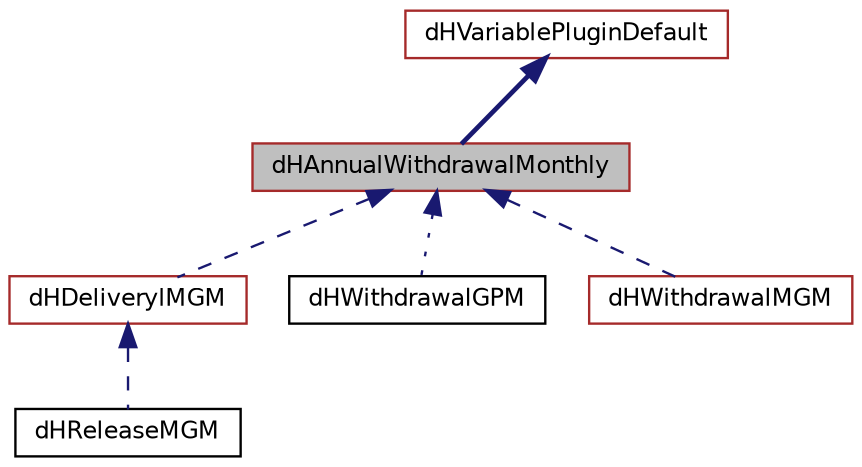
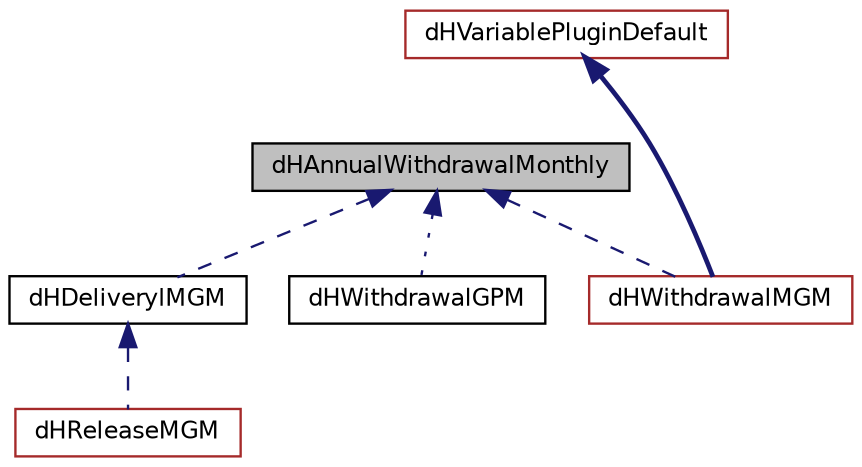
edge "dHAnnualWithdrawalMonthly" -> "dHVariablePluginDefault": now "dHWithdrawalMGM" -> "dHVariablePluginDefault"
node "dHAnnualWithdrawalMonthly": color brown -> black
node "dHDeliverylMGM": color brown -> black
node "dHReleaseMGM": color black -> brown
